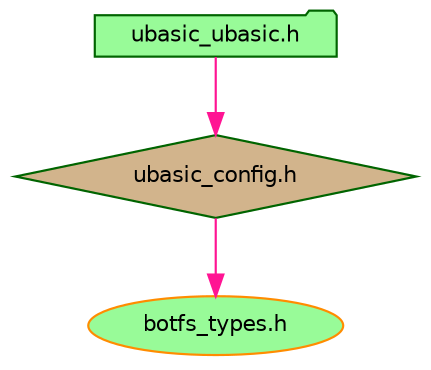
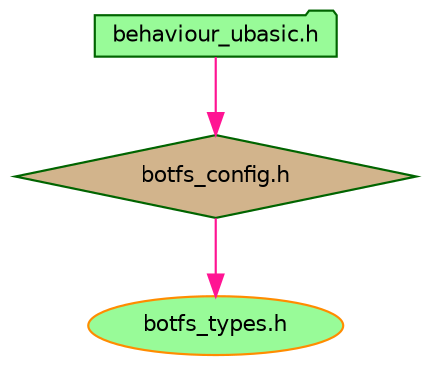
node "ubasic_ubasic.h": label "ubasic_ubasic.h" -> "behaviour_ubasic.h"
node "ubasic_config.h": label "ubasic_config.h" -> "botfs_config.h"
